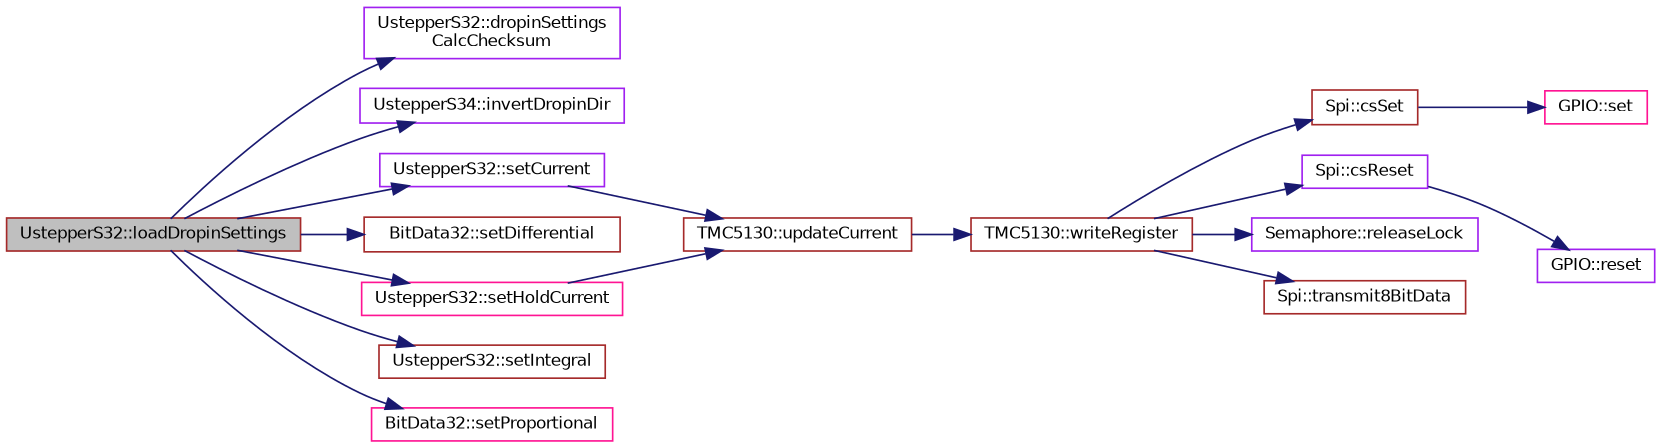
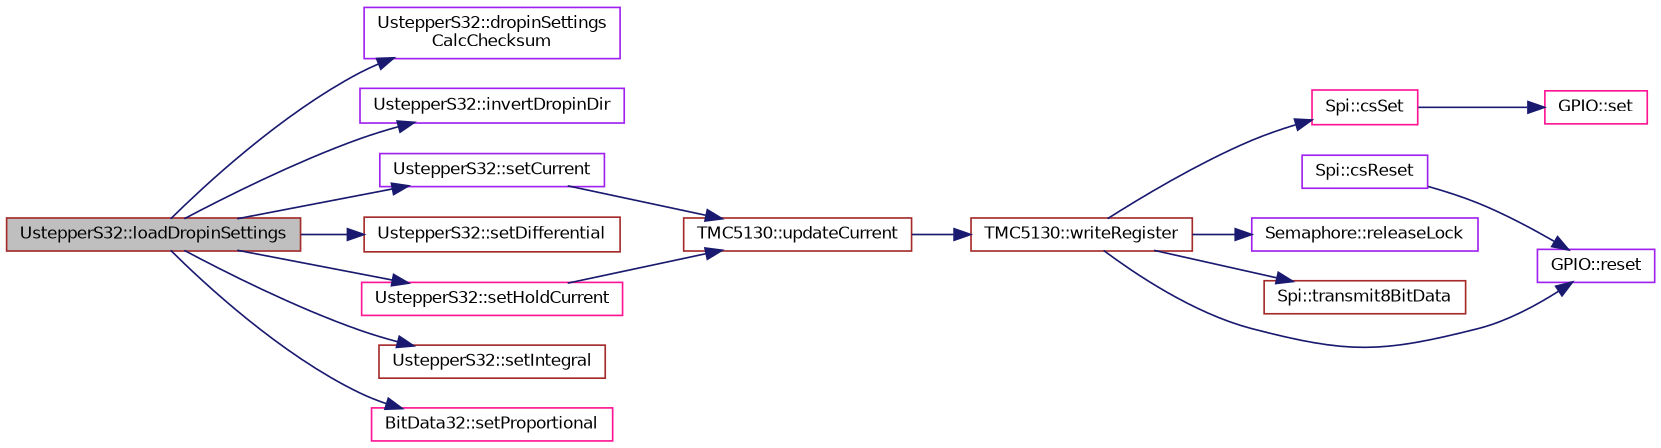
node "UstepperS34::invertDropinDir": label "UstepperS34::invertDropinDir" -> "UstepperS32::invertDropinDir"
node "Spi::csSet": color brown -> deeppink
edge "TMC5130::writeRegister" -> "Spi::csReset": now "TMC5130::writeRegister" -> "GPIO::reset"
node "BitData32::setDifferential": label "BitData32::setDifferential" -> "UstepperS32::setDifferential"
